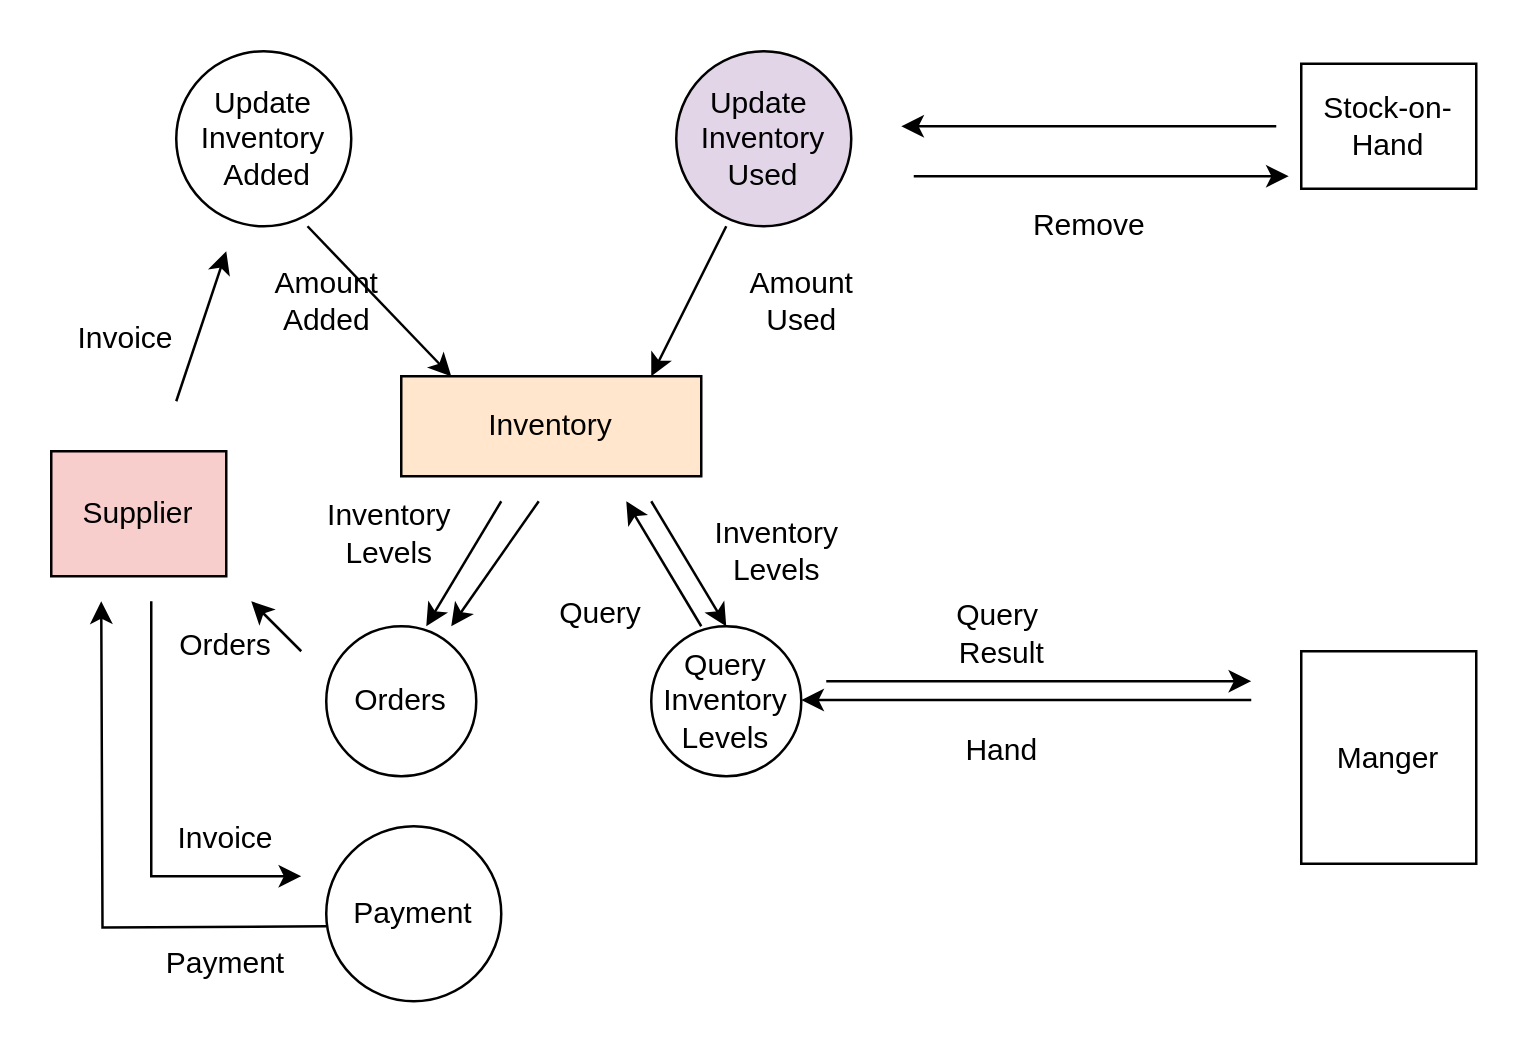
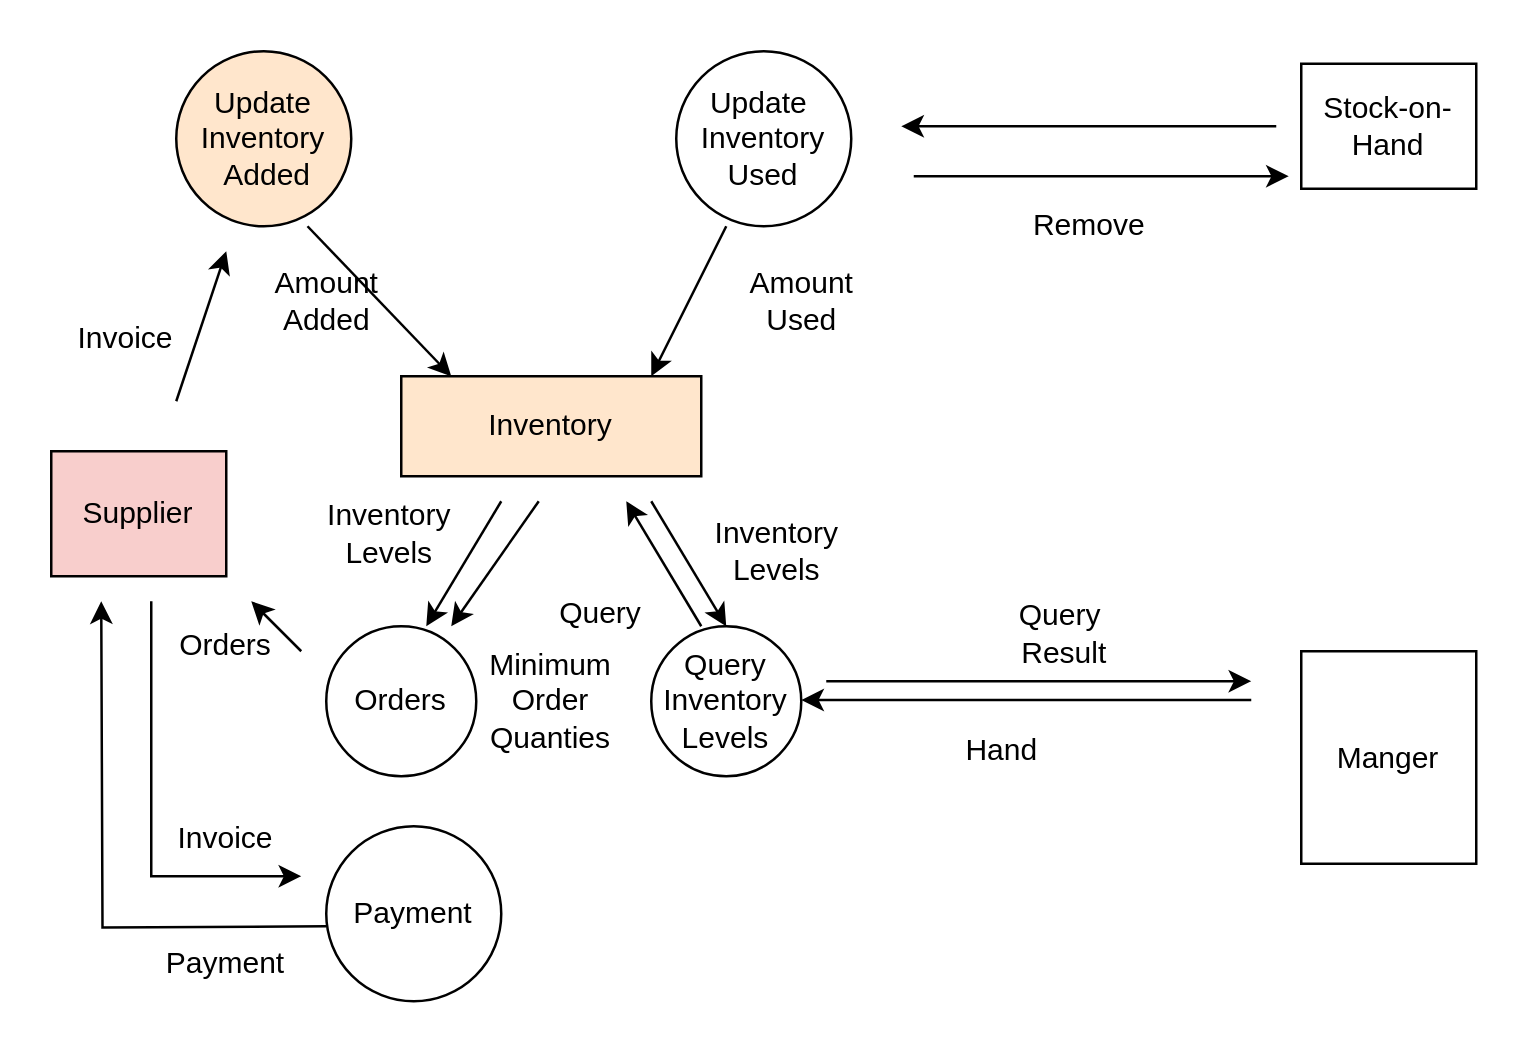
node "Update Inventory Added": fillcolor #ffffff -> #ffe6cc
node "Update Inventory Used": fillcolor #e1d5e7 -> #ffffff
node "Query Result": moved (1001, 634) -> (1064, 634)
node "Minimum Order Quanties": added
